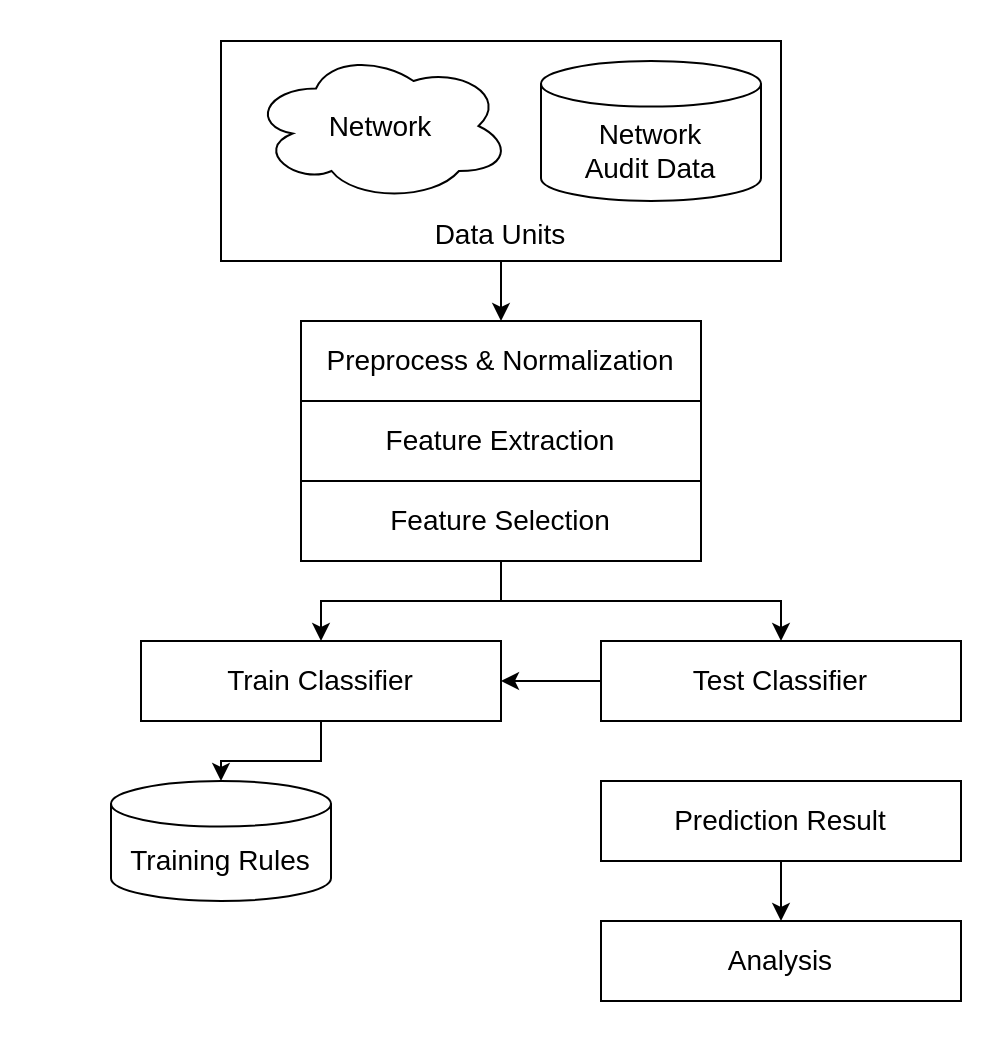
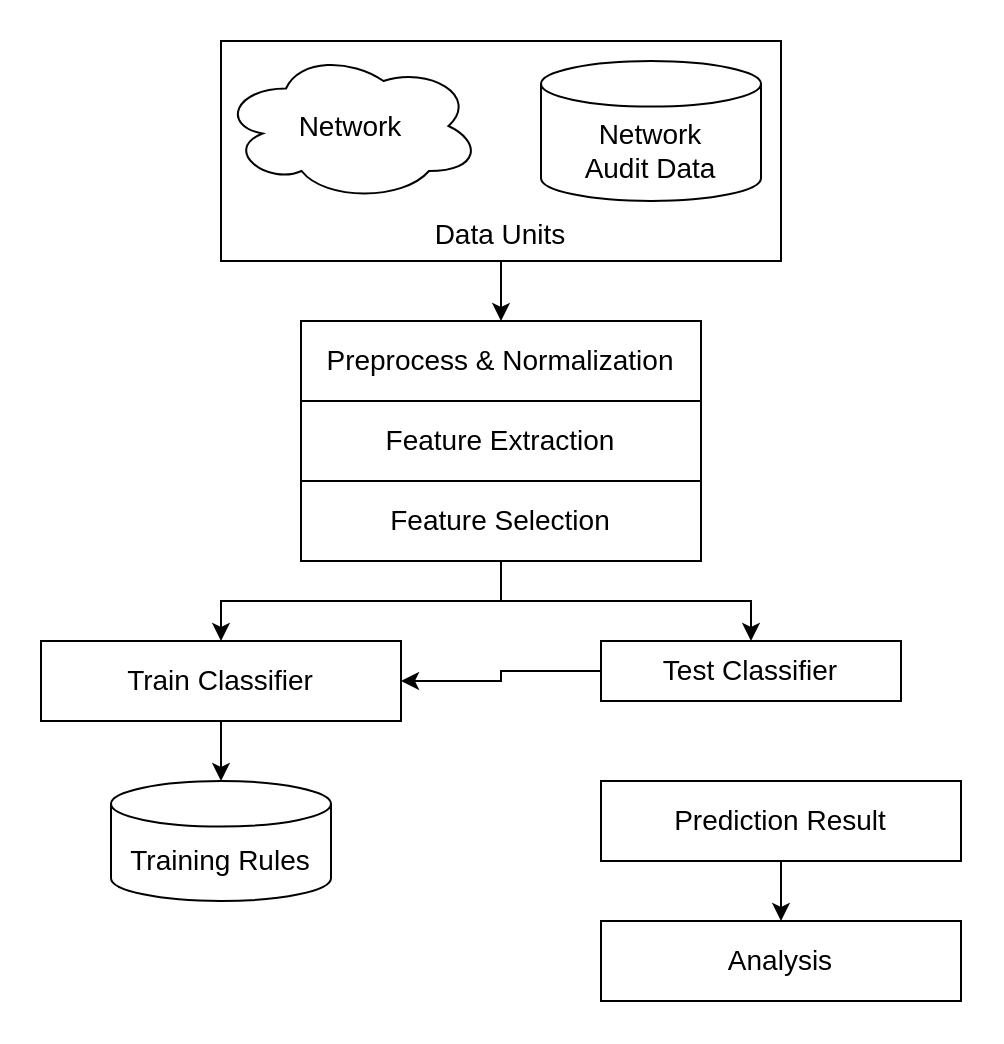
node "Network": moved (381, 126) -> (351, 126)
node "Train Classifier": moved (321, 681) -> (221, 681)
node "Test Classifier": size 360x80 -> 300x60
